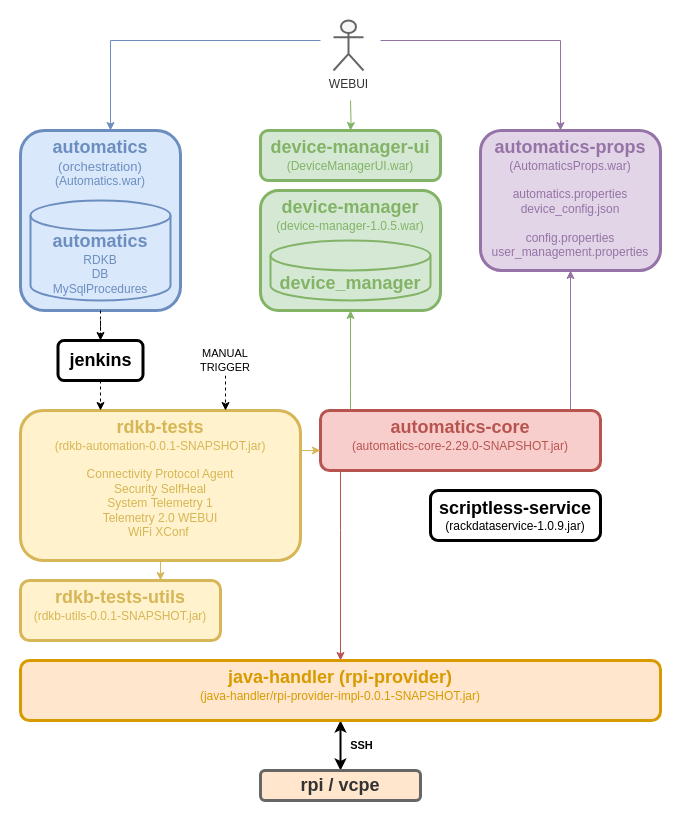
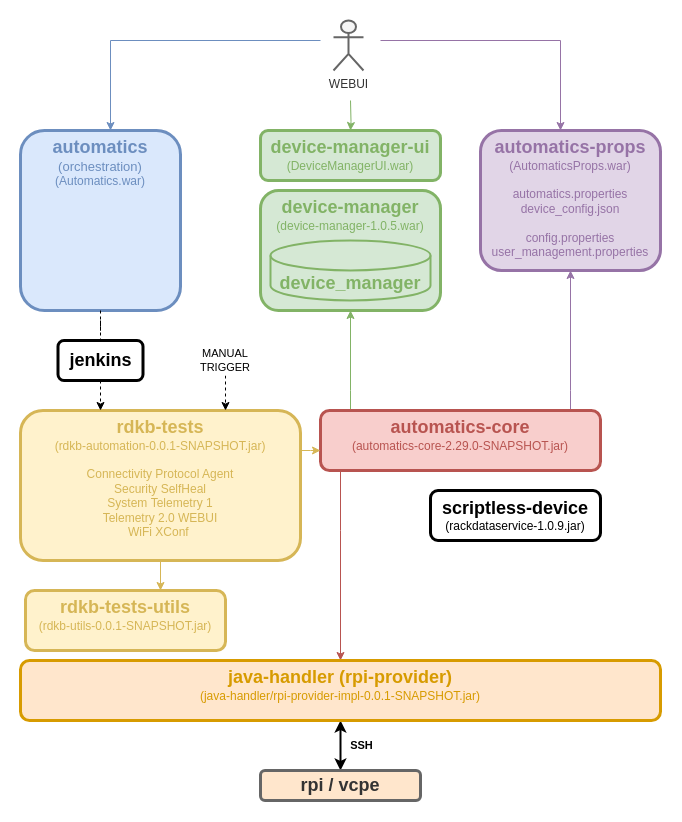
node "automatics RDKB DB MySqlProcedures": removed
edge "automatics (orchestration) (Automatics.war)" -> "jenkins": arrowhead classic -> none
node "scriptless-service (rackdataservice-1.0.9.jar)": label "scriptless-service (rackdataservice-1.0.9.jar)" -> "scriptless-device (rackdataservice-1.0.9.jar)"
node "rdkb-tests-utils (rdkb-utils-0.0.1-SNAPSHOT.jar)": moved (121, 611) -> (126, 621)
